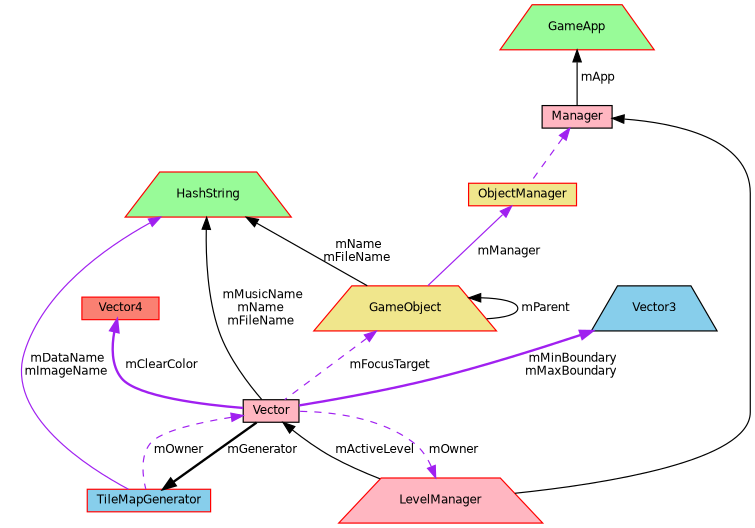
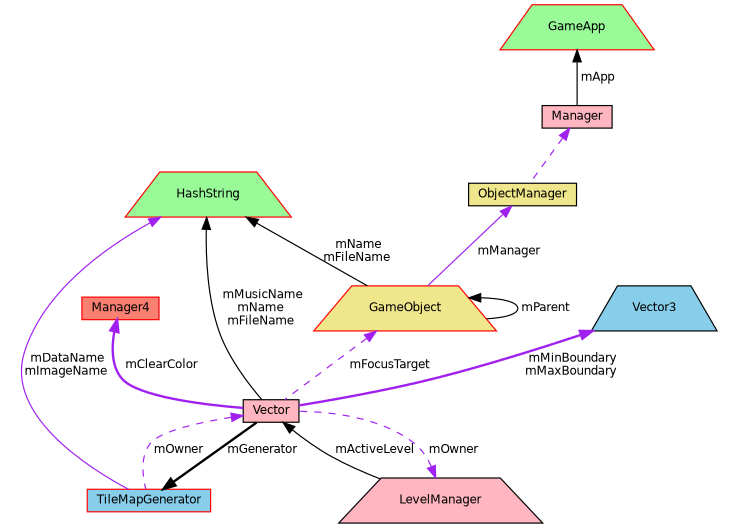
node "ObjectManager": color red -> black
node "Vector4": label "Vector4" -> "Manager4"
edge "LevelManager" -> "Manager": removed
node "LevelManager": color red -> black
